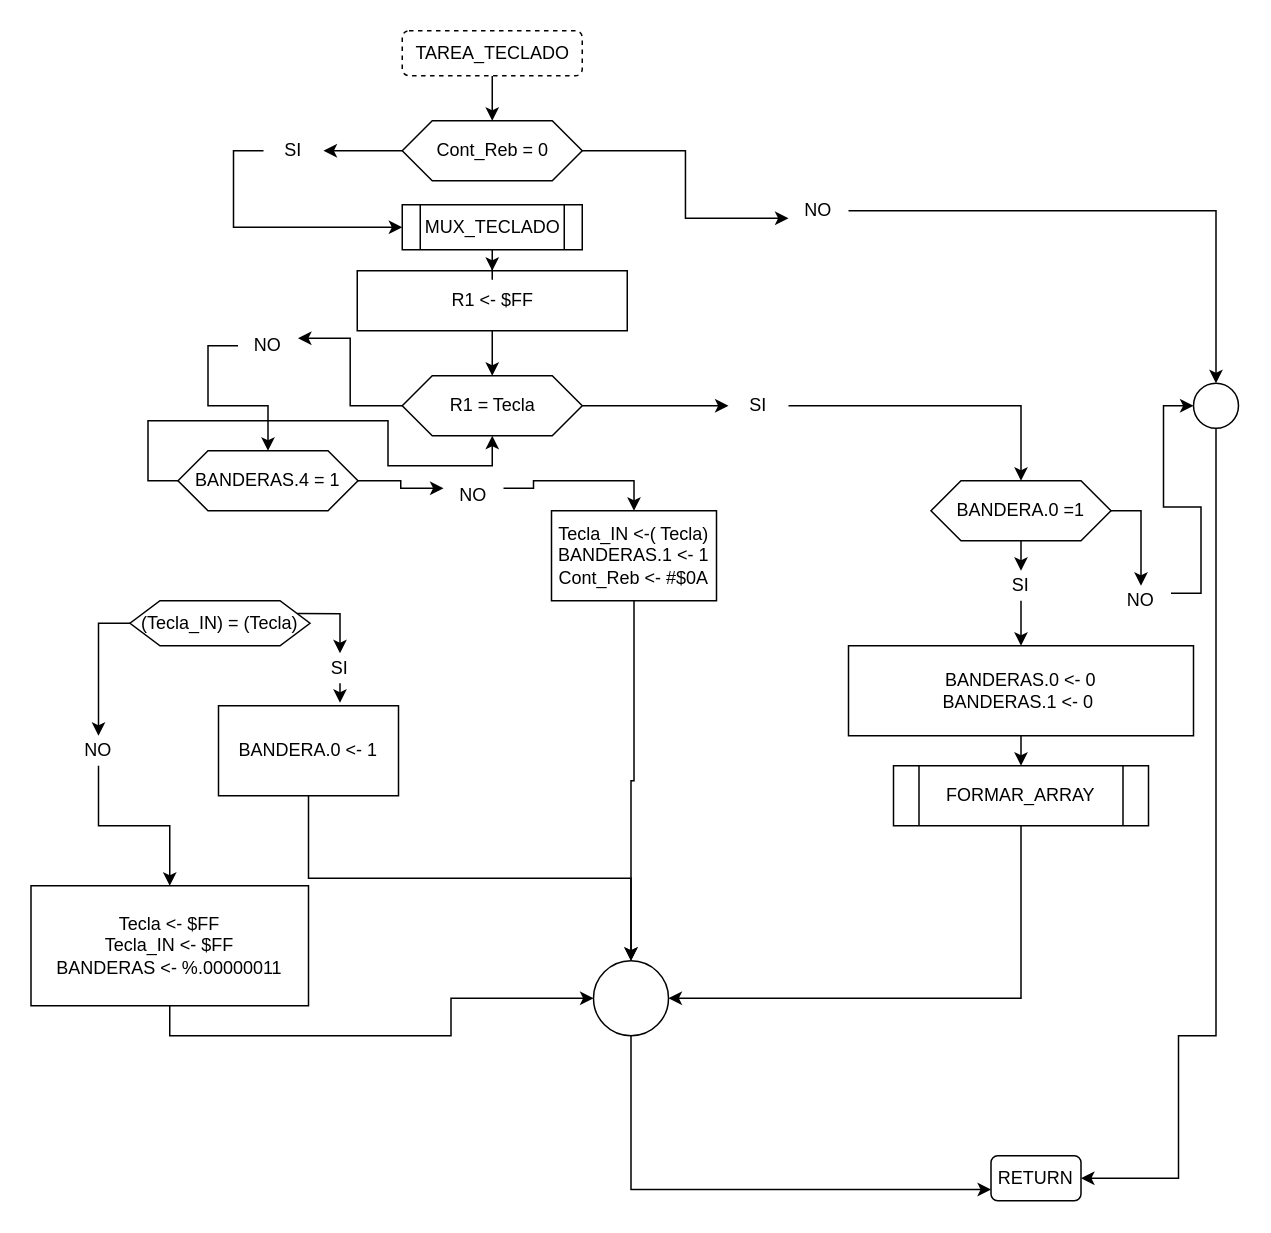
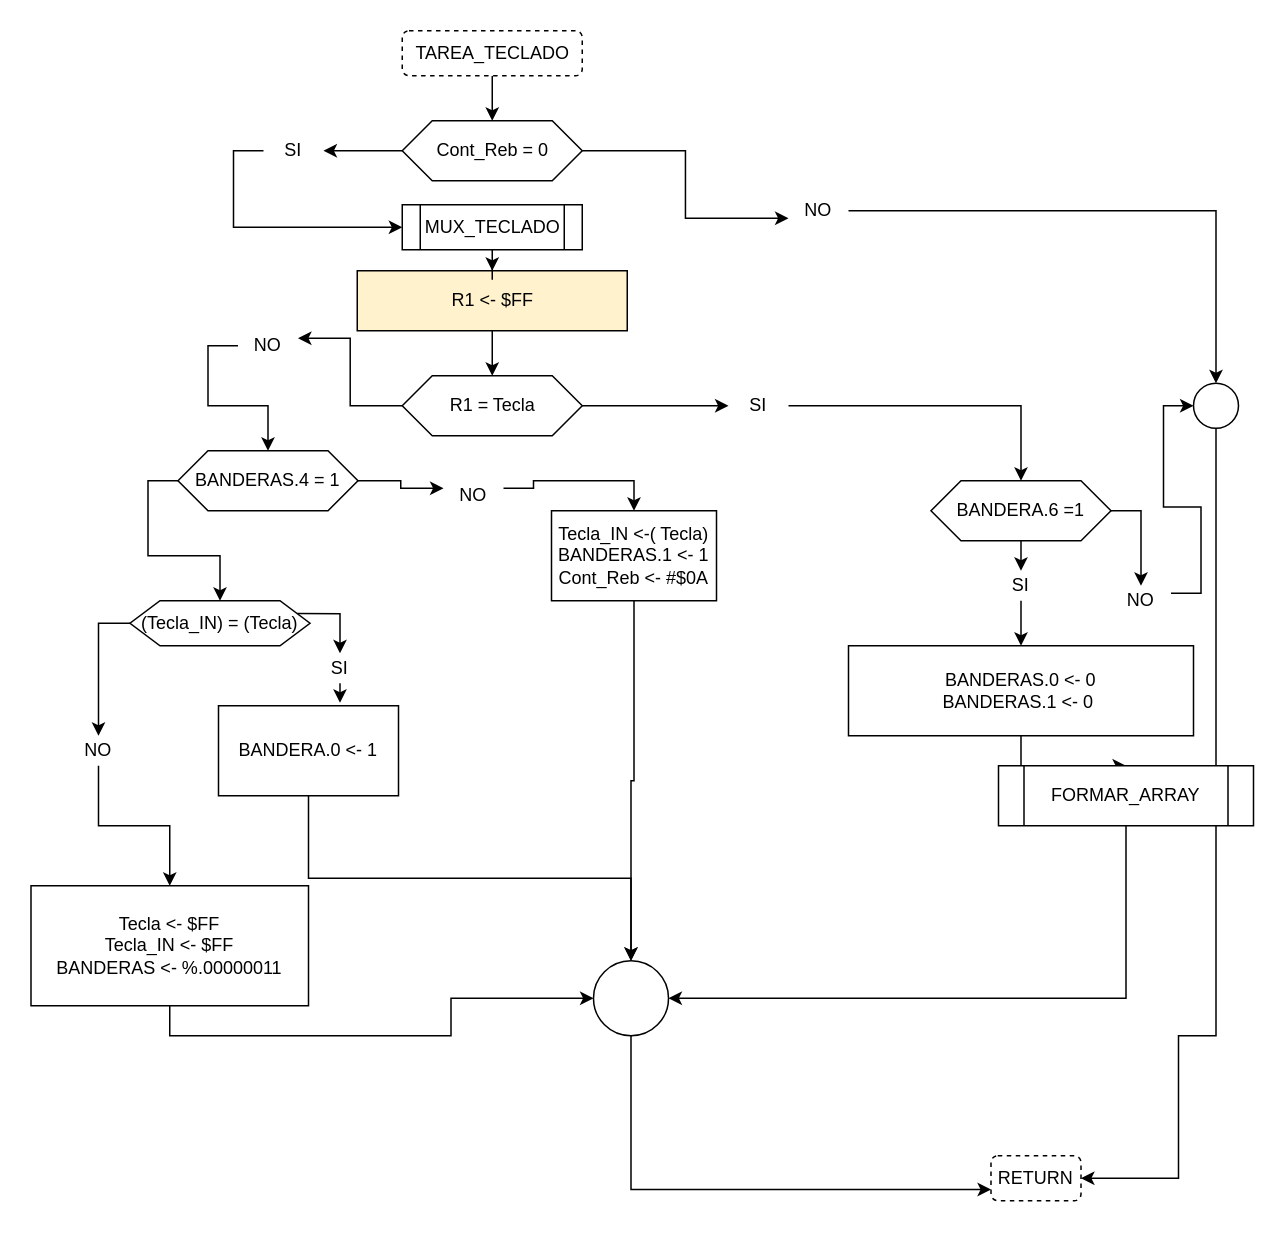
node "R1 <- $FF": fillcolor #ffffff -> #fff2cc
edge "BANDERAS.4 = 1" -> "R1 = Tecla": now "BANDERAS.4 = 1" -> "(Tecla_IN) = (Tecla)"
node "BANDERA.0 =1": label "BANDERA.0 =1" -> "BANDERA.6 =1"
node "FORMAR_ARRAY": moved (1021, 796) -> (1126, 796)
node "RETURN": style solid -> dashed
